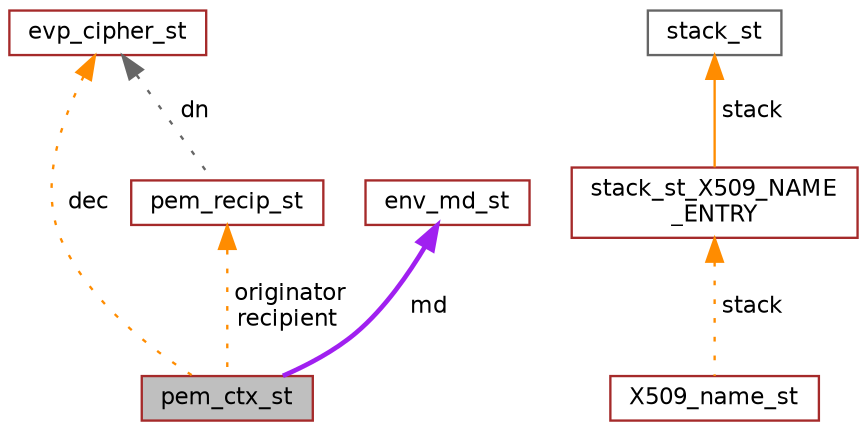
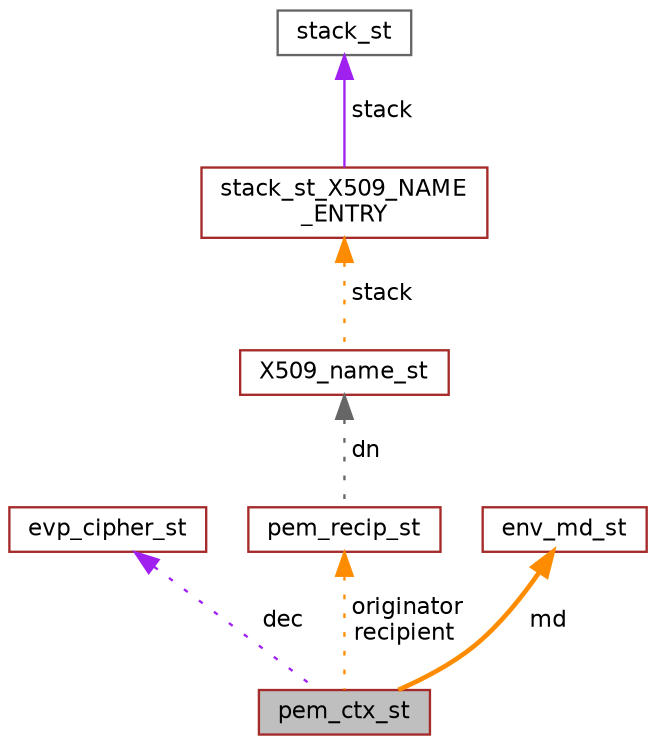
edge "stack_st_X509_NAME _ENTRY" -> "stack_st": color darkorange -> purple
edge "pem_recip_st" -> "evp_cipher_st": now "pem_recip_st" -> "X509_name_st"
edge "pem_ctx_st" -> "evp_cipher_st": color darkorange -> purple
edge "pem_ctx_st" -> "env_md_st": color purple -> darkorange
